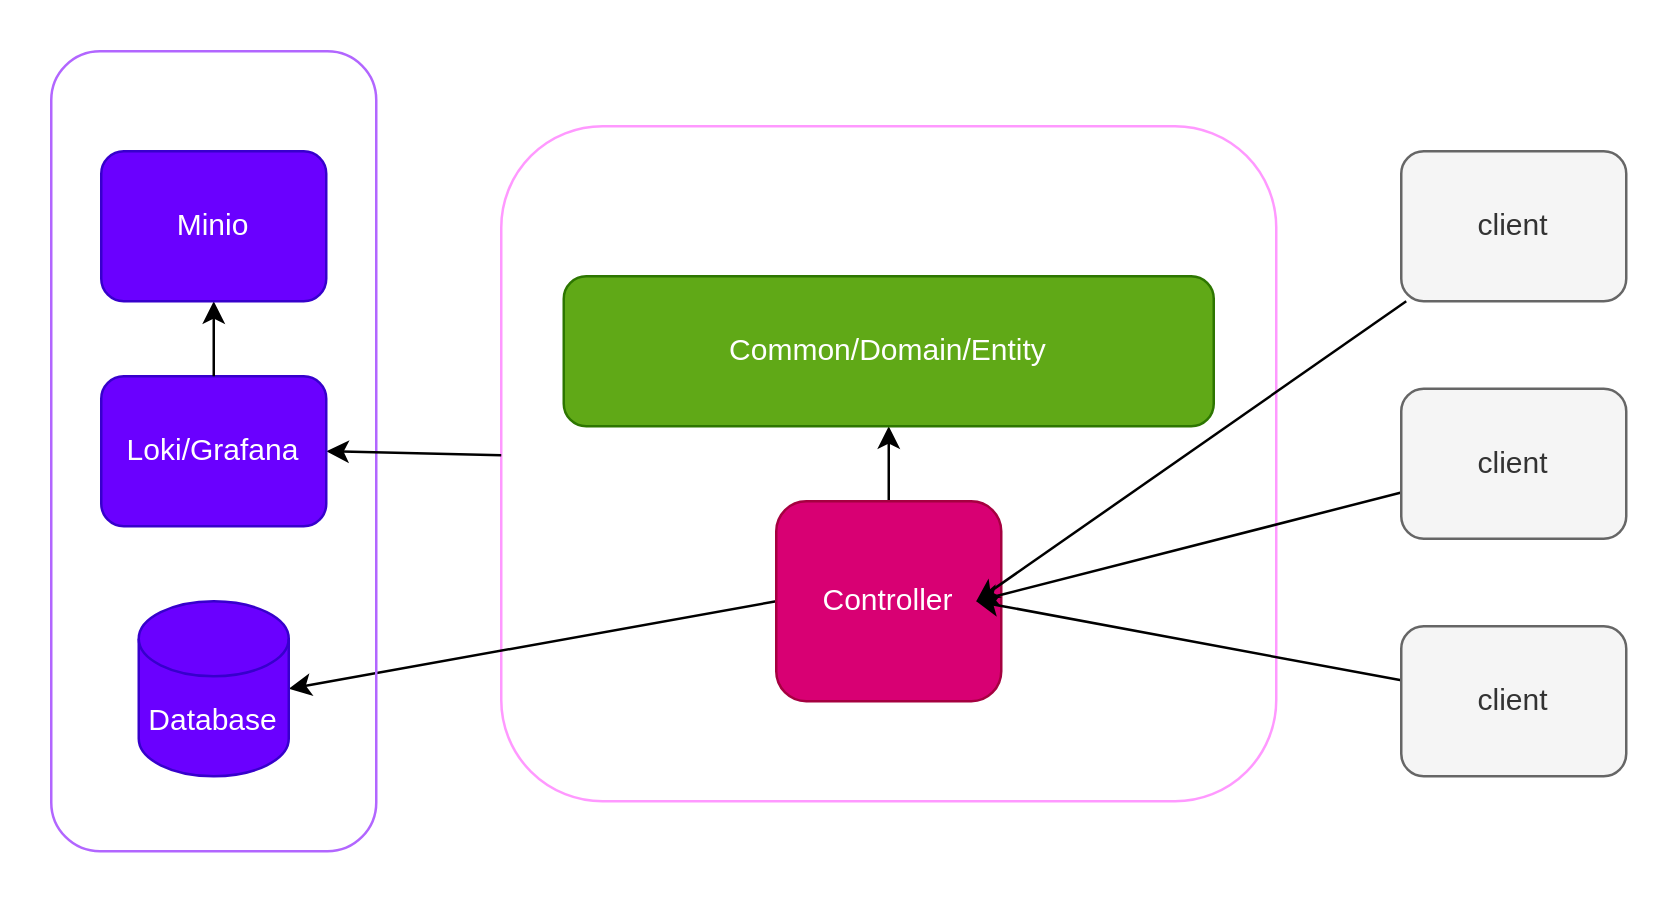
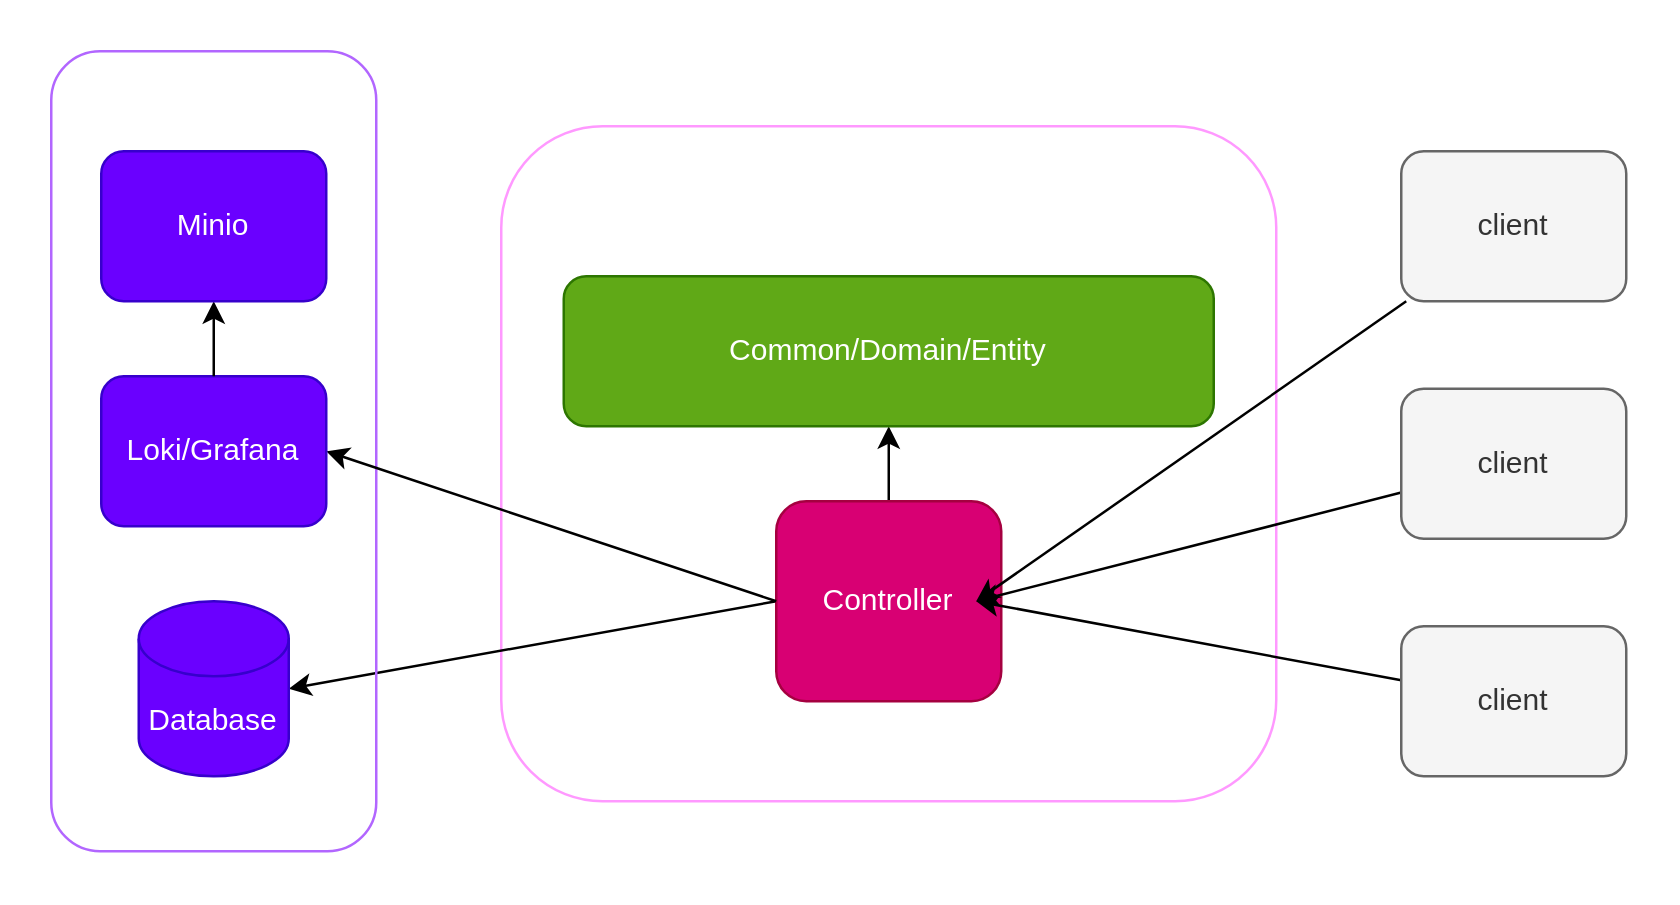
edge "Main service" -> "Loki/Grafana": now "Controller" -> "Loki/Grafana"
